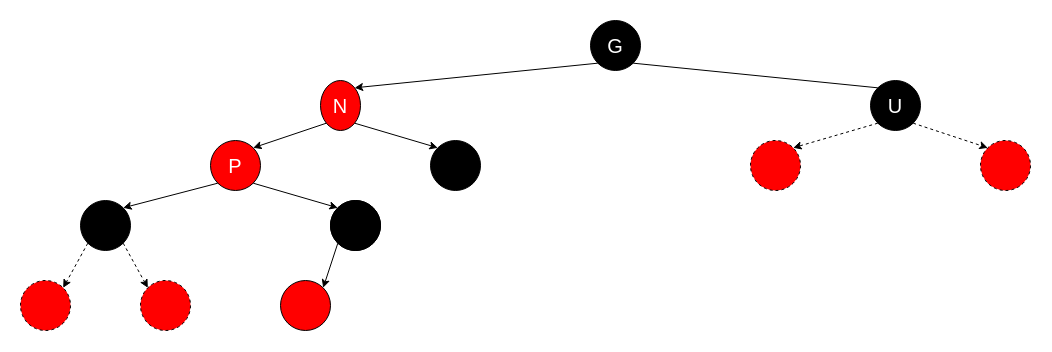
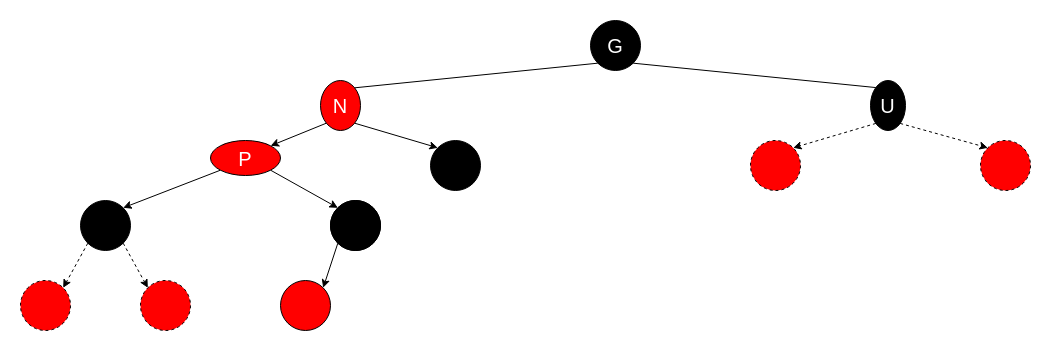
edge "G" -> "N": arrowhead classic -> none
node "U": size 50x50 -> 35x50
node "P": size 50x50 -> 70x35
